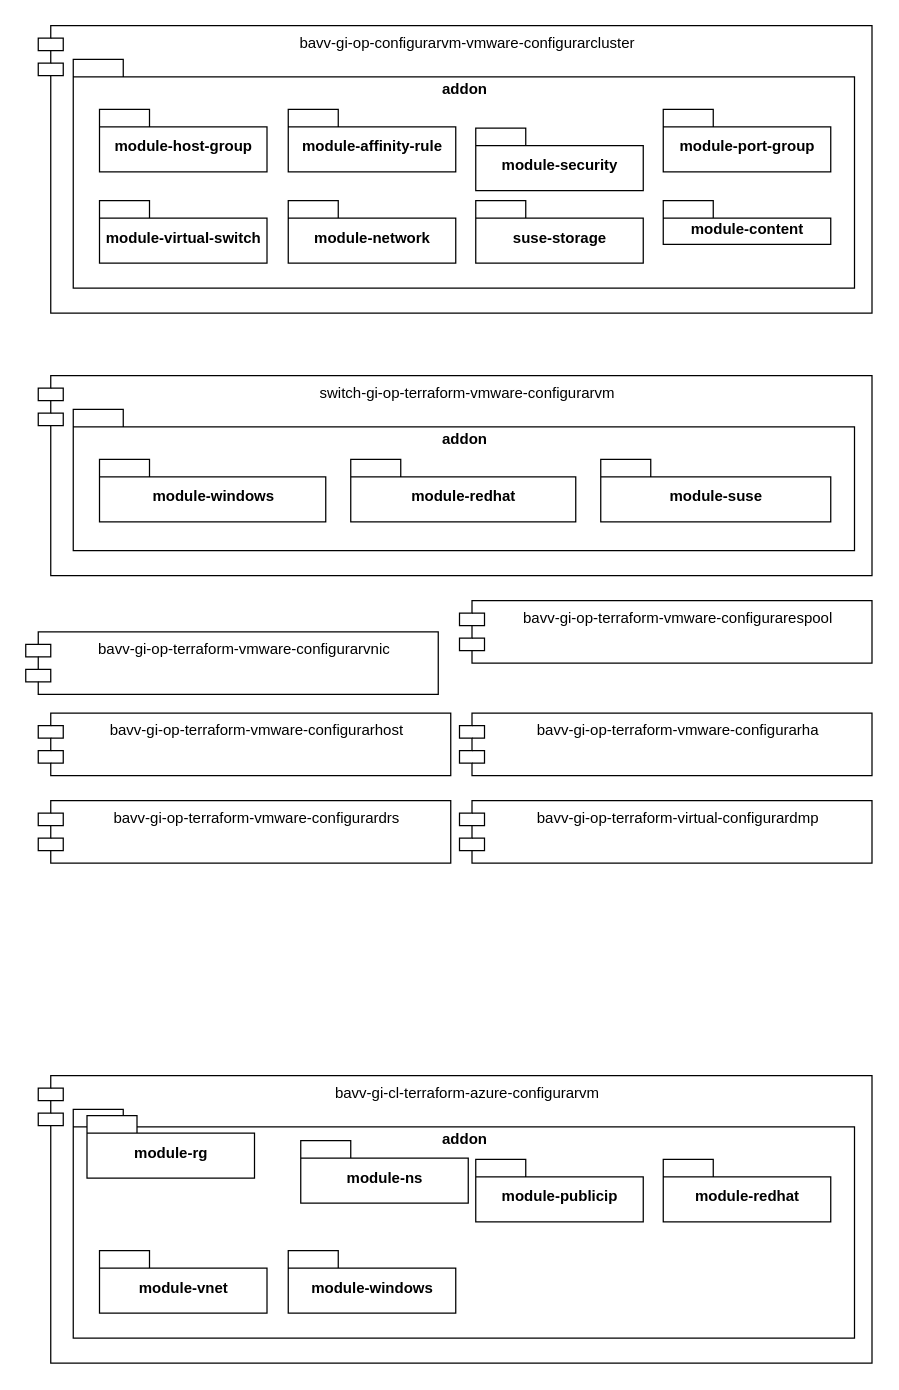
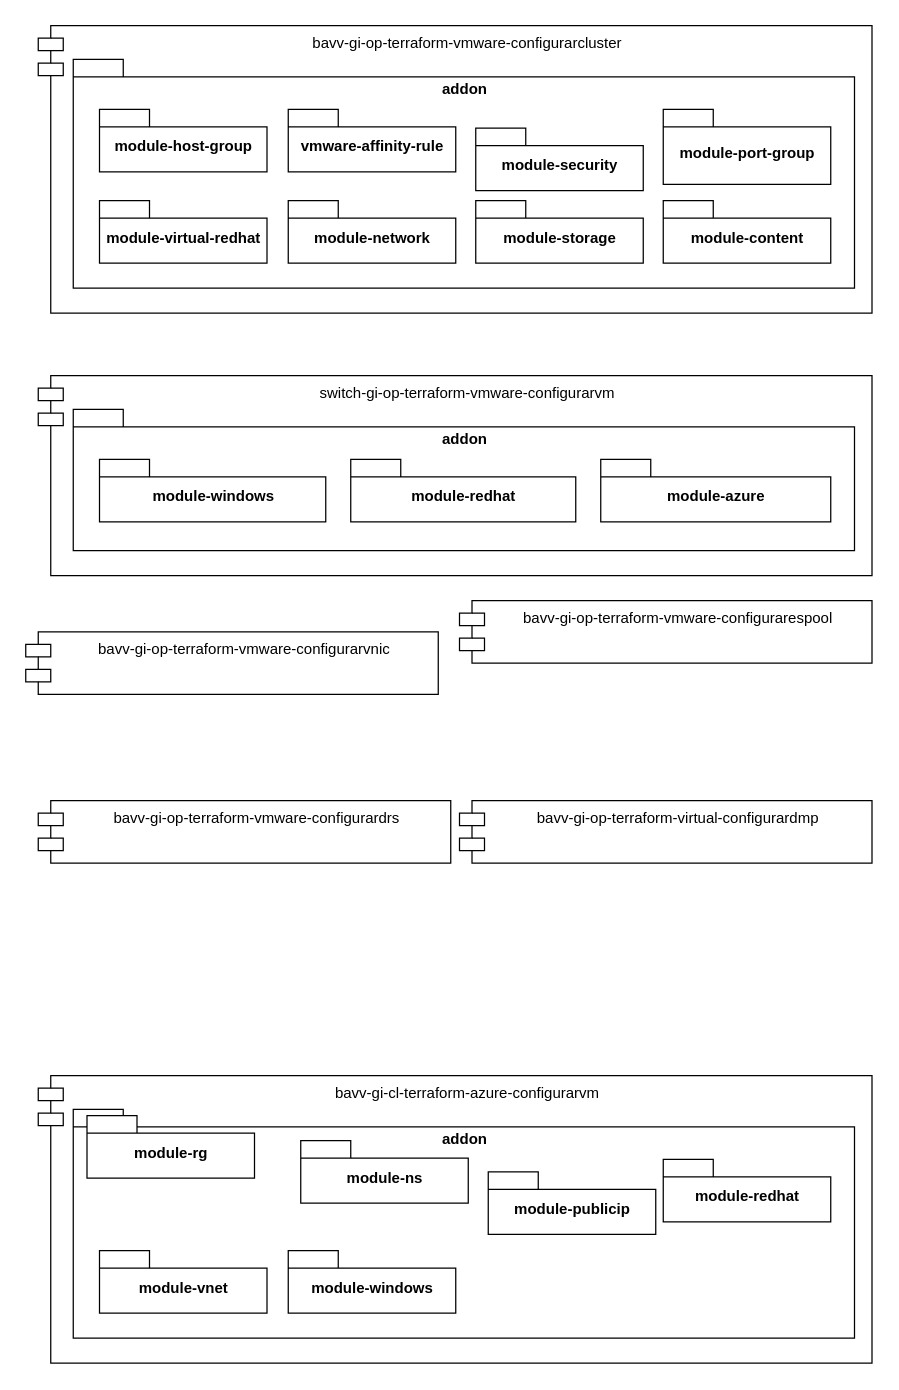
node "bavv-gi-op-configurarvm-vmware-configurarcluster": label "bavv-gi-op-configurarvm-vmware-configurarcluster" -> "bavv-gi-op-terraform-vmware-configurarcluster"
node "module-port-group": size 168x63 -> 168x75
node "module-affinity-rule": label "module-affinity-rule" -> "vmware-affinity-rule"
node "module-content": size 168x44 -> 168x63
node "module-virtual-switch": label "module-virtual-switch" -> "module-virtual-redhat"
node "suse-storage": label "suse-storage" -> "module-storage"
node "module-suse": label "module-suse" -> "module-azure"
node "bavv-gi-op-terraform-vmware-configurarhost": removed
node "bavv-gi-op-terraform-vmware-configurarha": removed
node "module-publicip": moved (559, 1191) -> (572, 1203)
